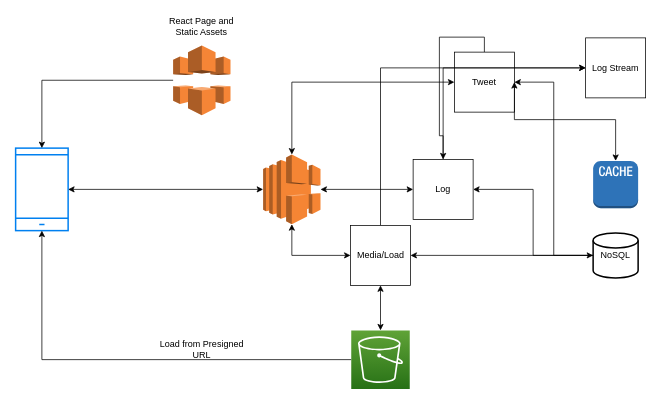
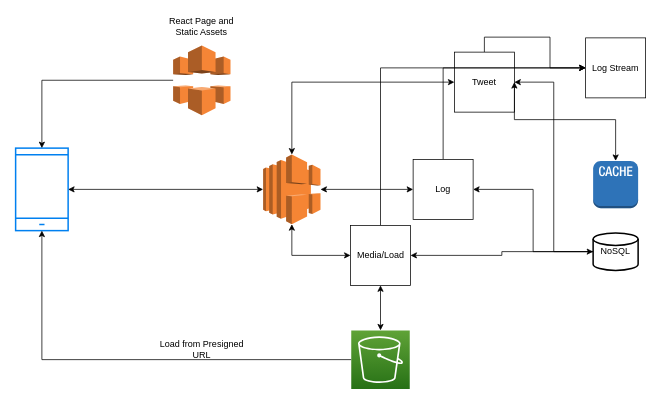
edge "Tweet" -> "Log": now "Tweet" -> "Log Stream"
node "NoSQL": size 45x45 -> 45x38
